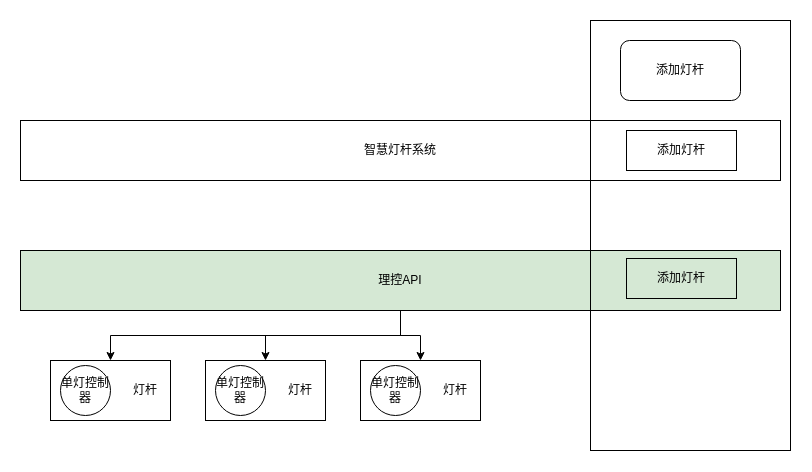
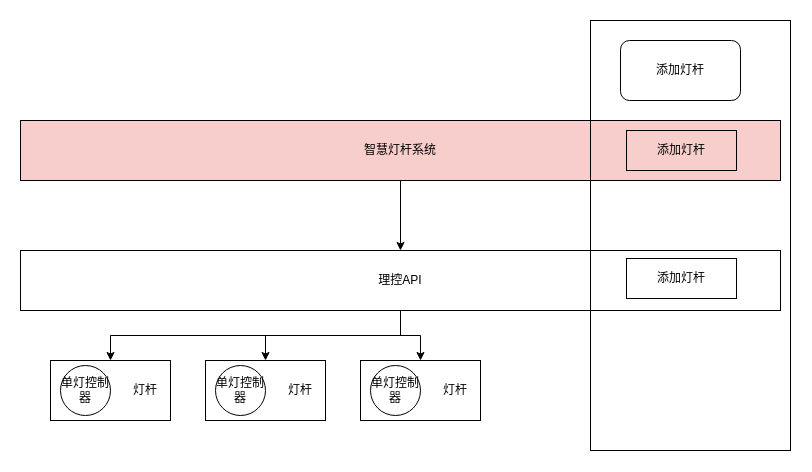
node "智慧灯杆系统": fillcolor #ffffff -> #f8cecc
edge "智慧灯杆系统" -> "理控API": added
node "理控API": fillcolor #d5e8d4 -> #ffffff
